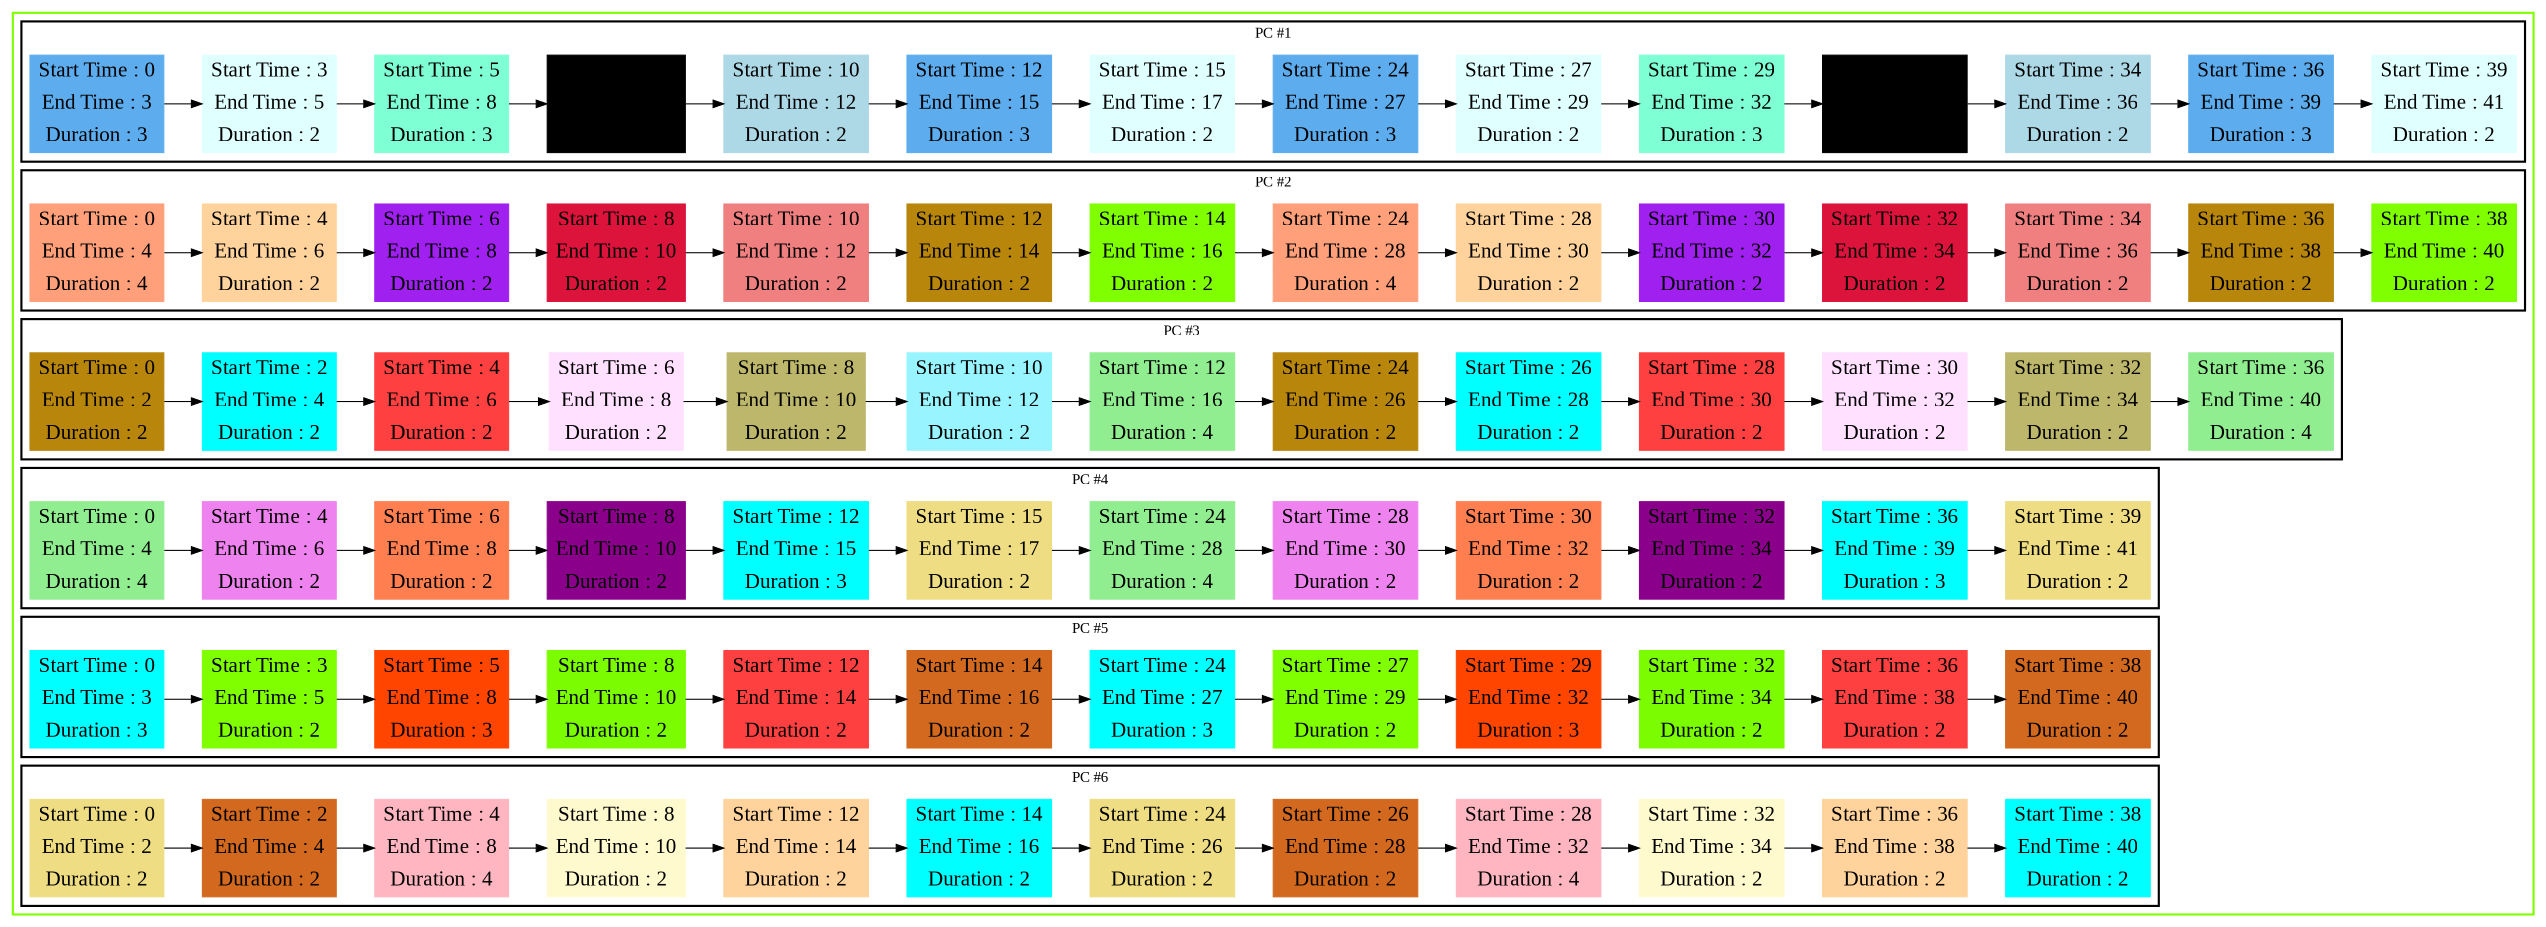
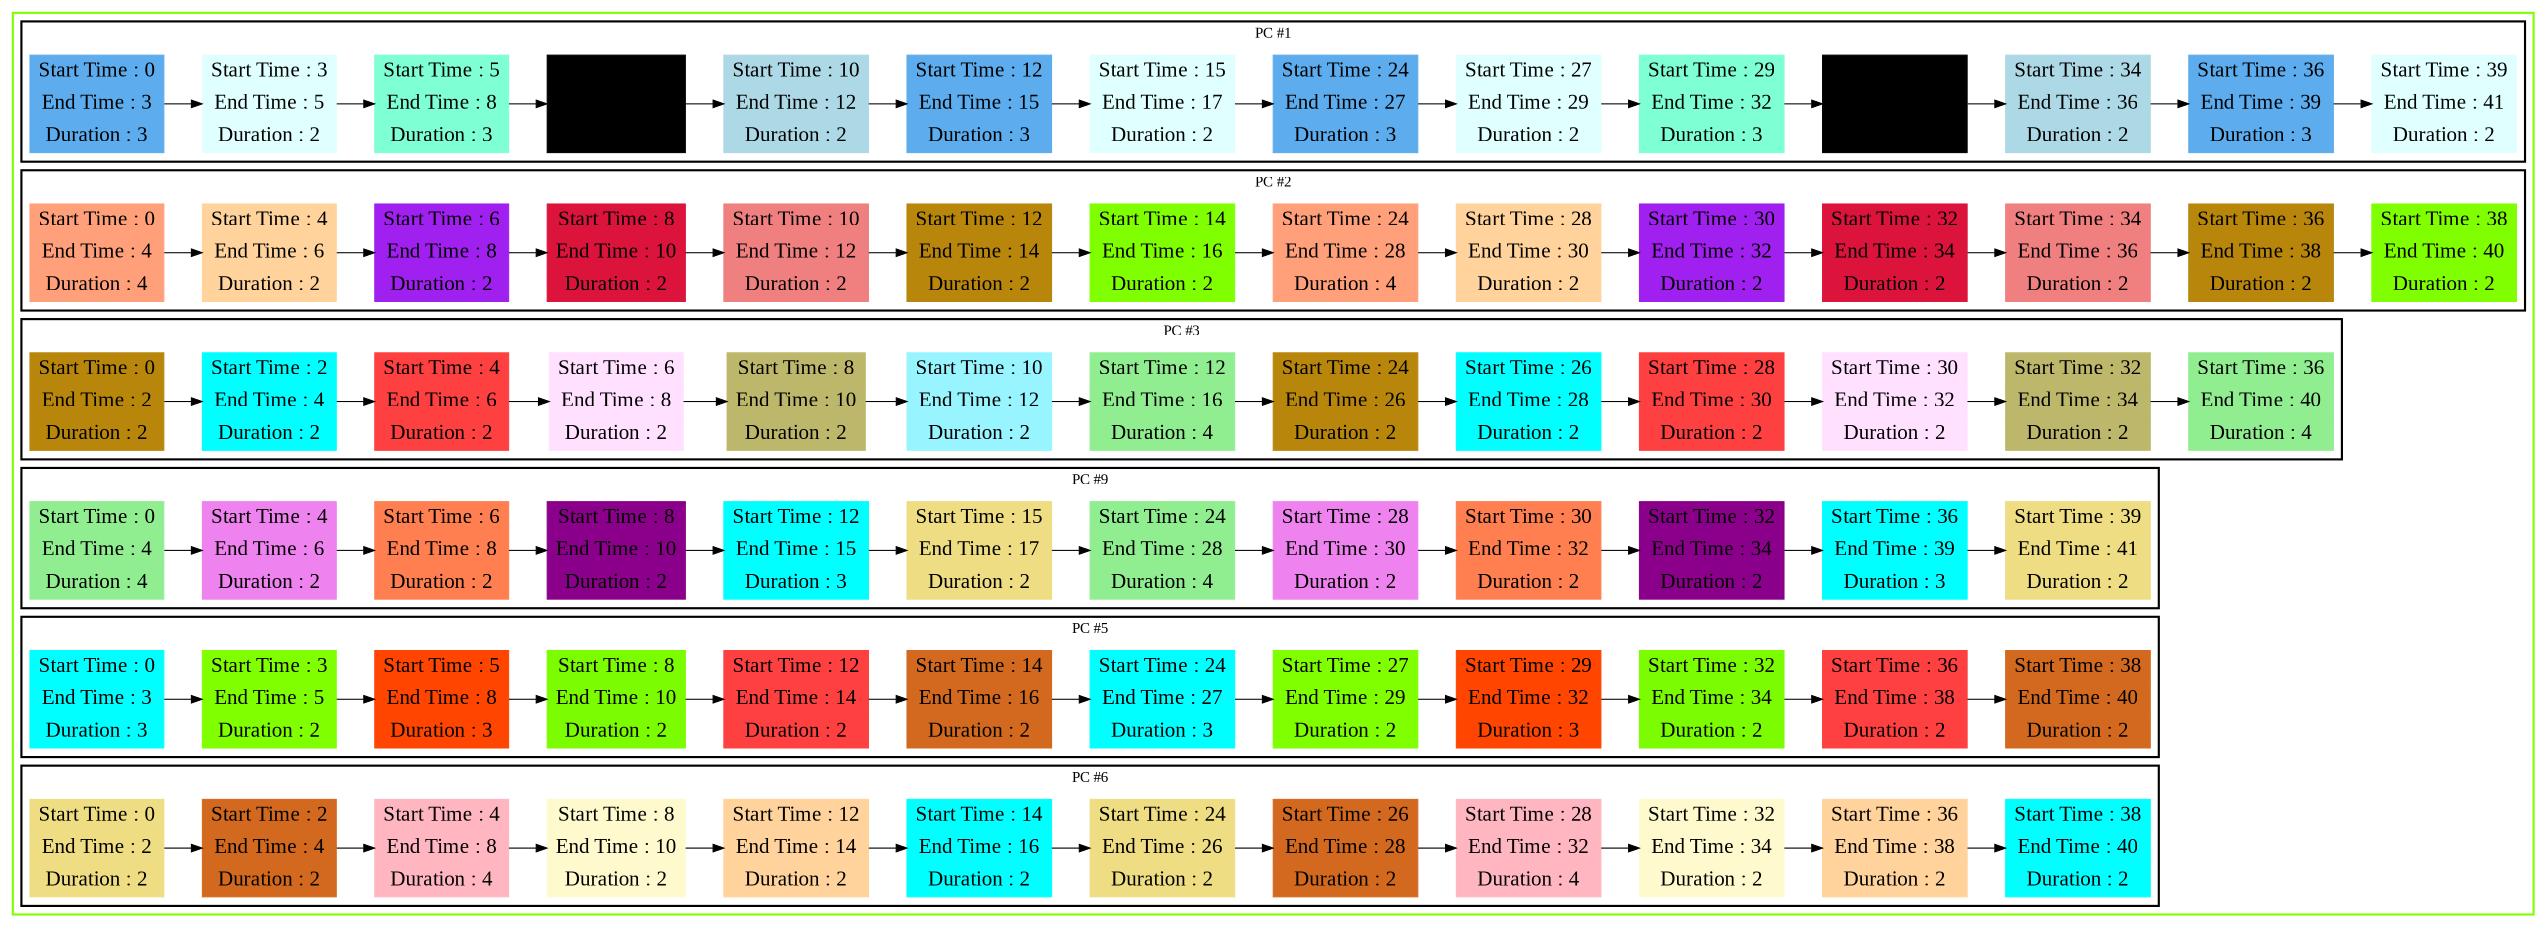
cluster "PC #4": label "PC #4" -> "PC #9"
